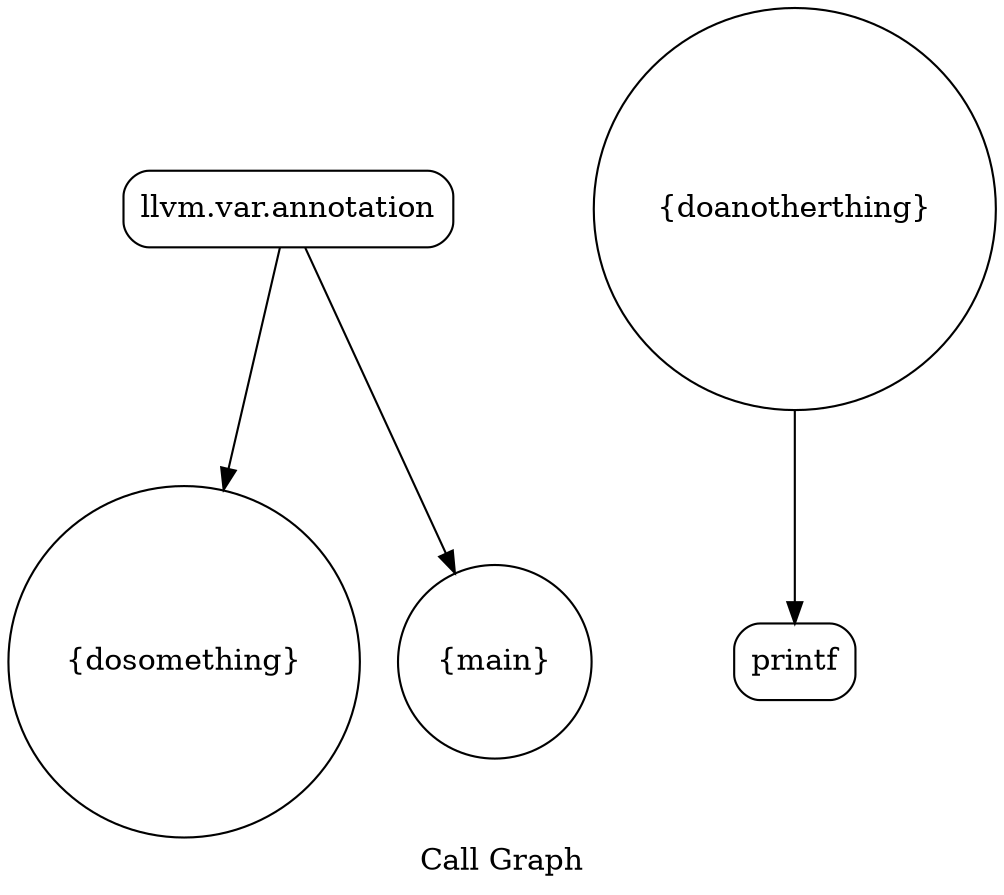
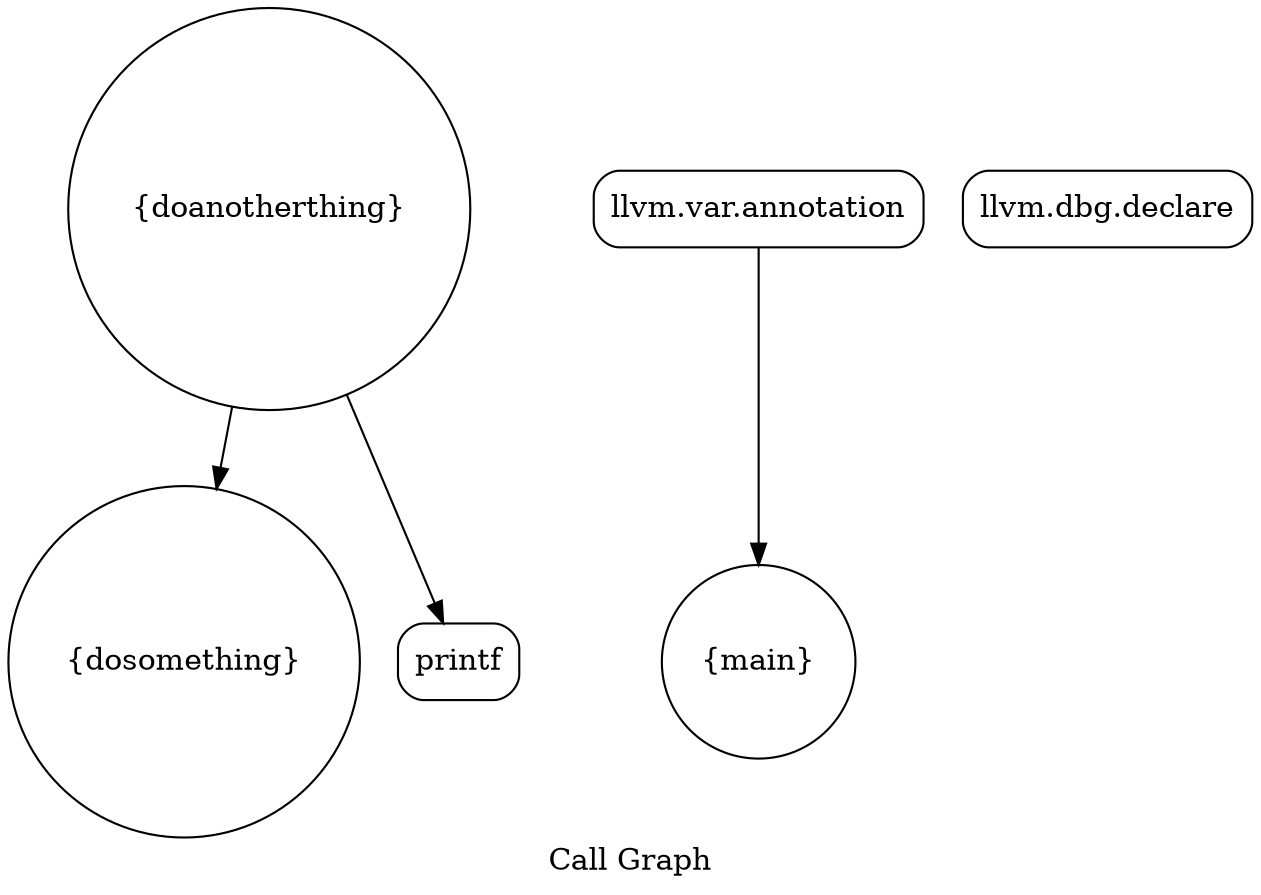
node "llvm.dbg.declare": added
edge "llvm.var.annotation" -> "{dosomething}": now "{doanotherthing}" -> "{dosomething}"
